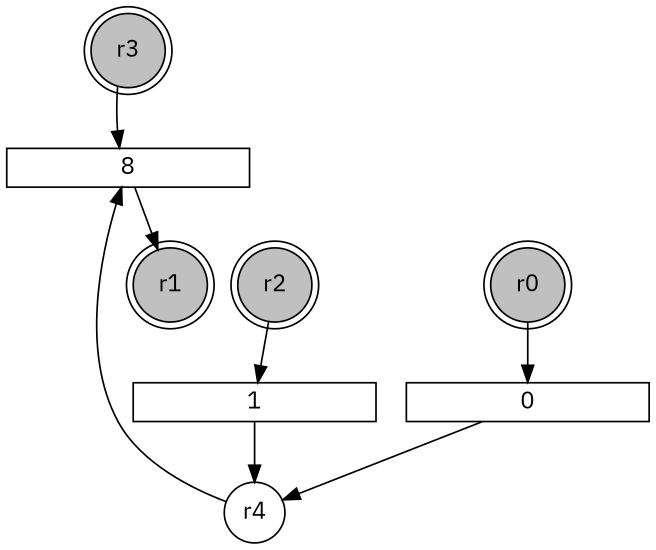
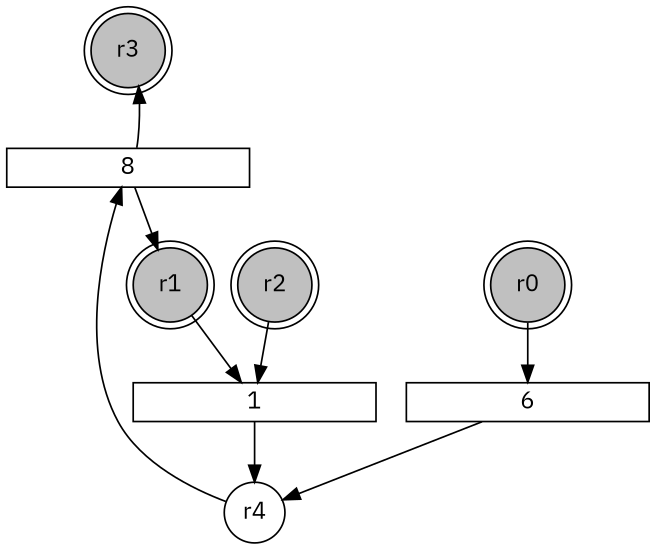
edge "r3" -> "8": reversed
edge "r1" -> "1": added
node "0": label "0" -> "6"
